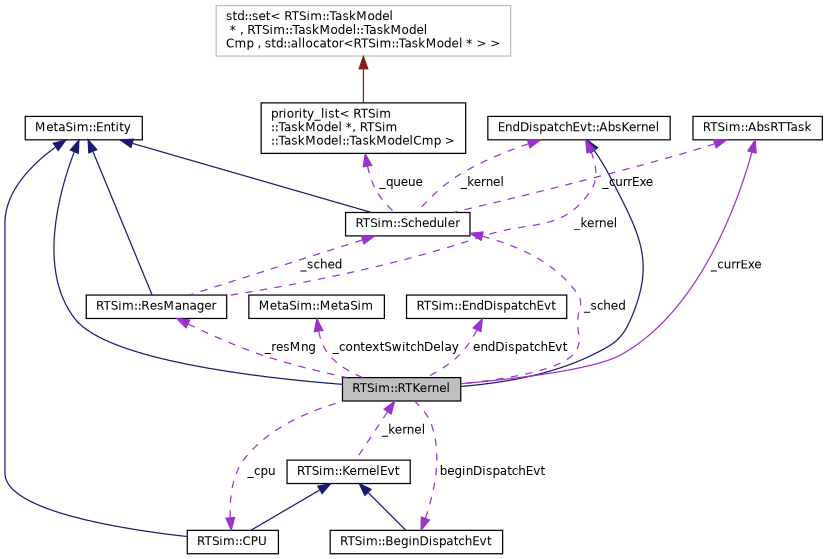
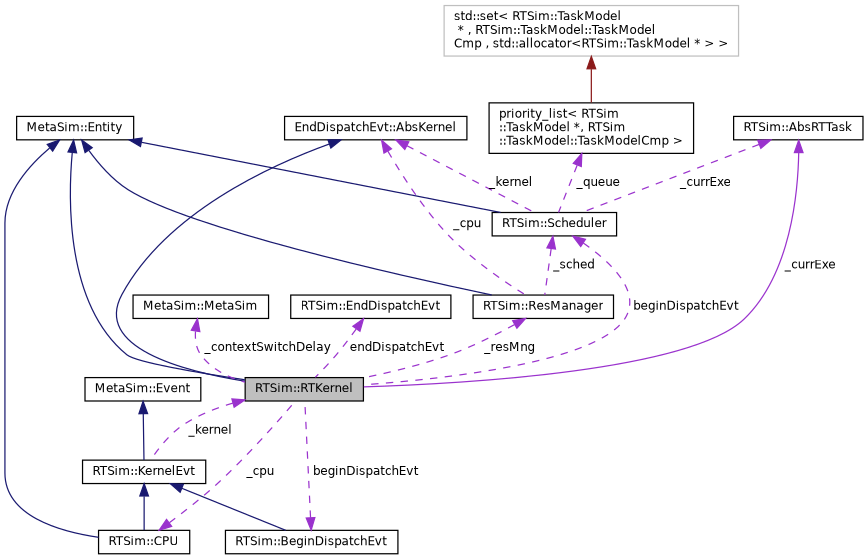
edge "RTSim::ResManager" -> "EndDispatchEvt::AbsKernel": label " _kernel" -> " _cpu"
edge "RTSim::RTKernel" -> "RTSim::Scheduler": label " _sched" -> " beginDispatchEvt"
node "MetaSim::Event": added
